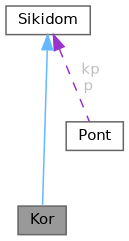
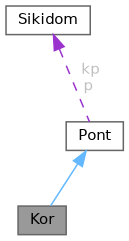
edge "Kor" -> "Sikidom": now "Kor" -> "Pont"
